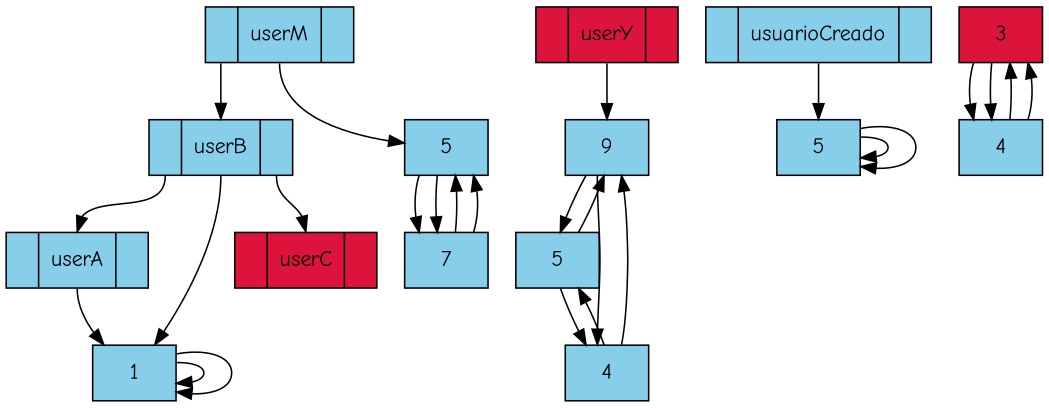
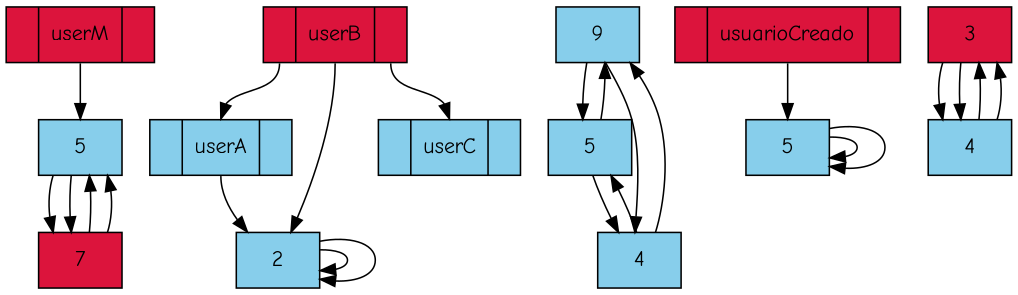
node "userM": fillcolor skyblue -> crimson
node "userY": removed
node "usuarioCreado": fillcolor skyblue -> crimson
edge "userM" -> "userB": removed
node "userB": fillcolor skyblue -> crimson
node "userC": fillcolor crimson -> skyblue
node "7": fillcolor skyblue -> crimson
node "1": label "1" -> "2"
